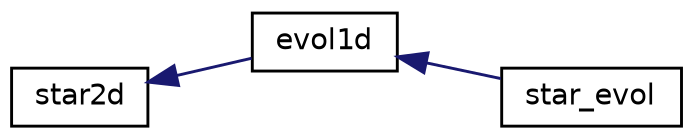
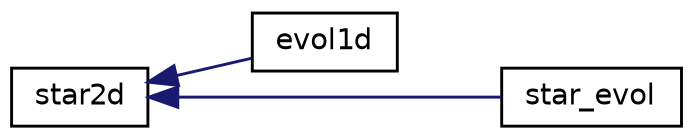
edge "star_evol" -> "evol1d": now "star_evol" -> "star2d"
